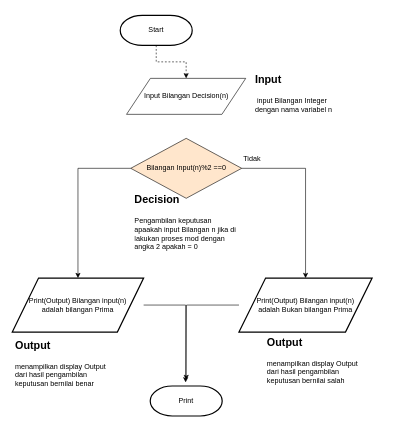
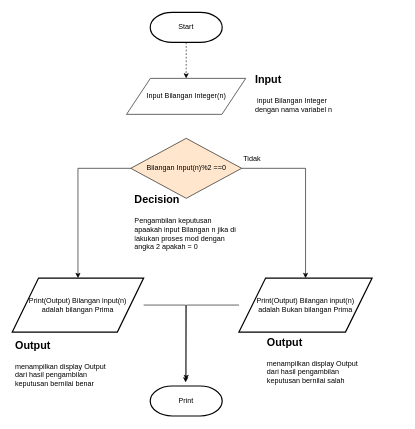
node "Start": moved (156, 30) -> (186, 27)
node "Input Bilangan Decision(n)": label "Input Bilangan Decision(n)" -> "Input Bilangan Integer(n)"
